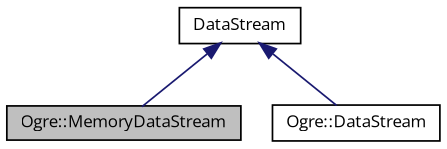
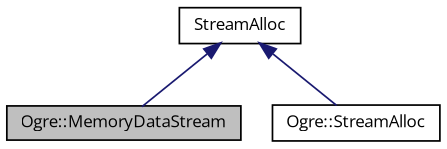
node "DataStream": label "DataStream" -> "StreamAlloc"
node "Ogre::DataStream": label "Ogre::DataStream" -> "Ogre::StreamAlloc"
